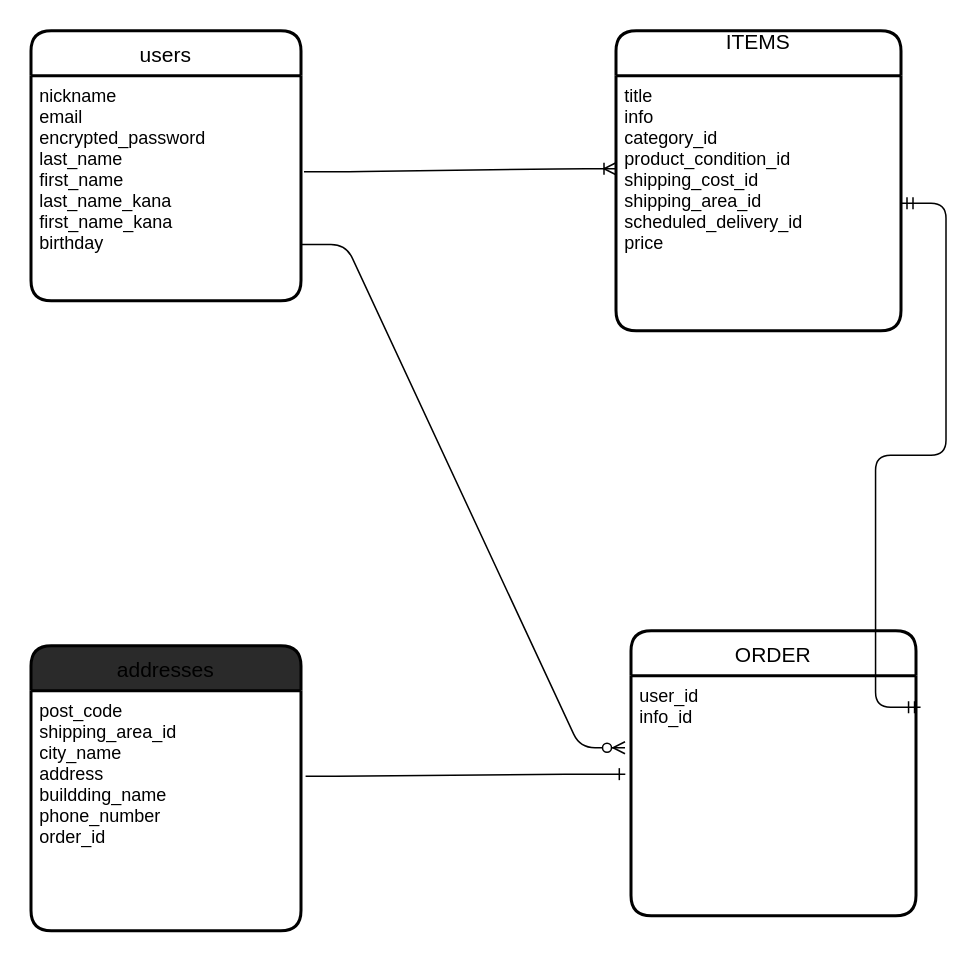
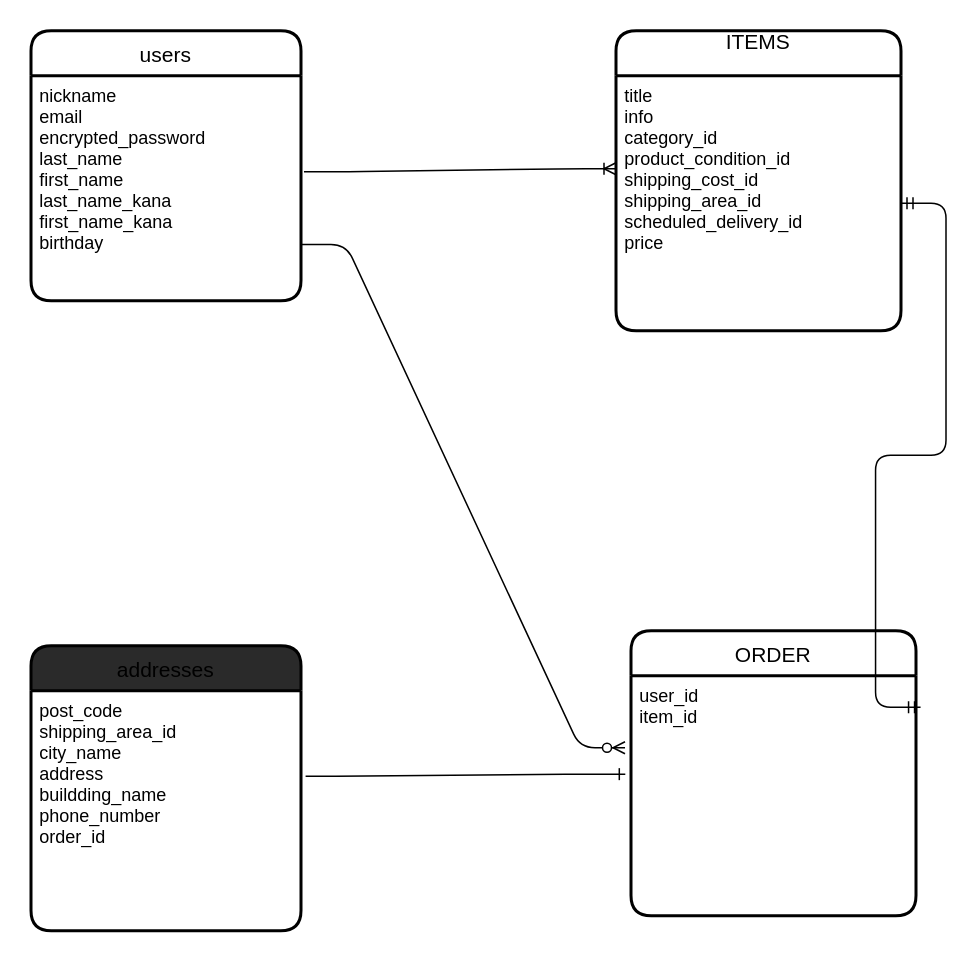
node "user_id info_id": label "user_id info_id" -> "user_id item_id"
